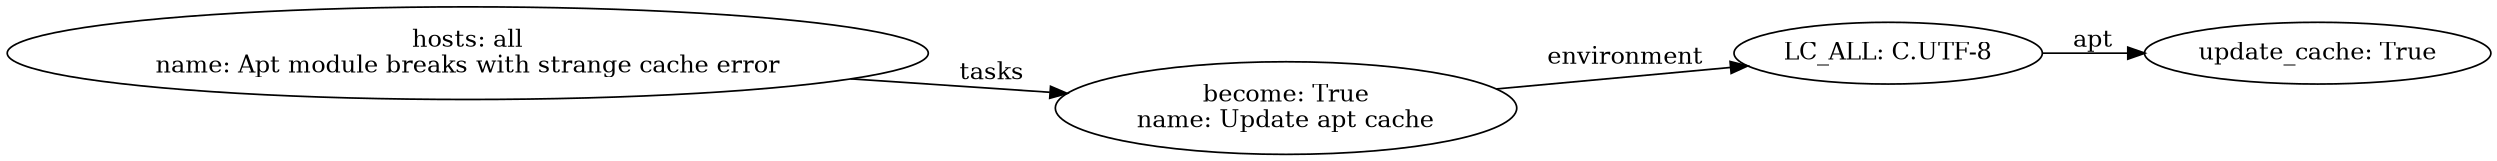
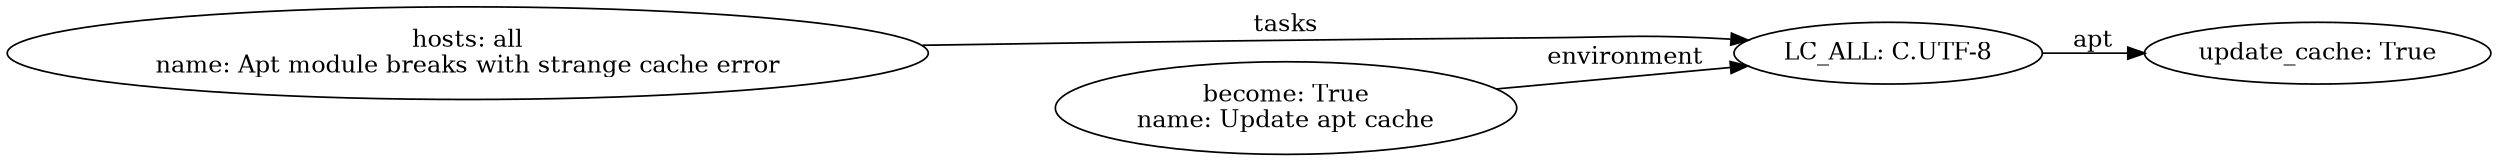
edge "hosts: all name: Apt module breaks with strange cache error" -> "become: True name: Update apt cache": now "hosts: all name: Apt module breaks with strange cache error" -> "LC_ALL: C.UTF-8"
